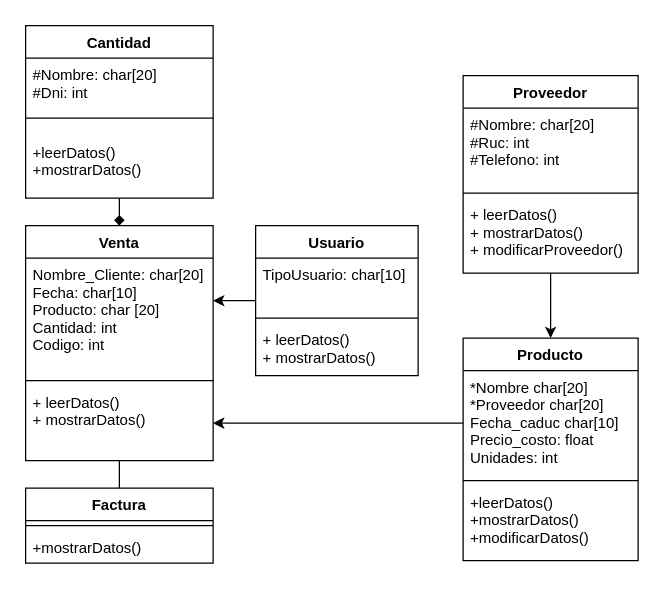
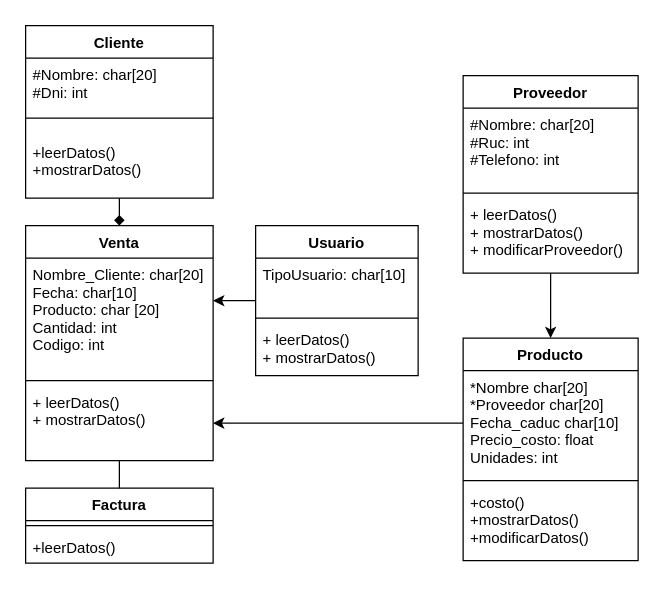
node "Cantidad": label "Cantidad" -> "Cliente"
node "+leerDatos() +mostrarDatos() +modificarDatos()": label "+leerDatos() +mostrarDatos() +modificarDatos()" -> "+costo() +mostrarDatos() +modificarDatos()"
node "+mostrarDatos()": label "+mostrarDatos()" -> "+leerDatos()"
